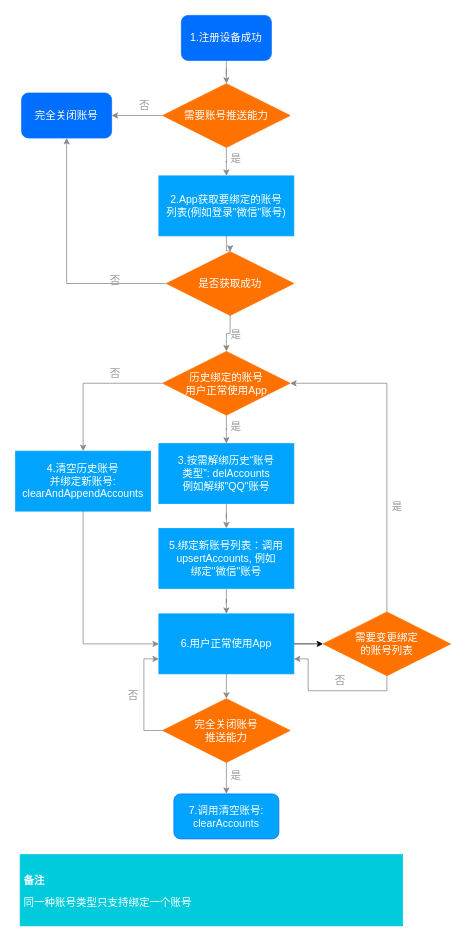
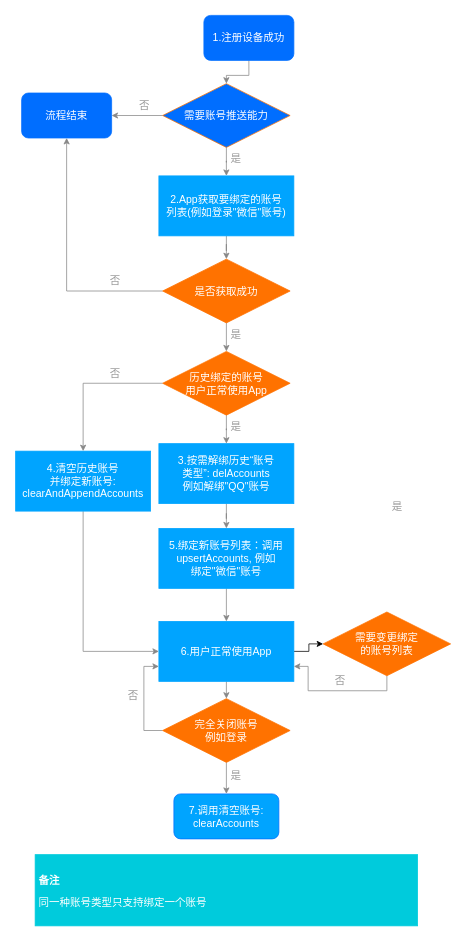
node "1.注册设备成功": moved (226, 38) -> (249, 38)
node "完全关闭账号": label "完全关闭账号" -> "流程结束"
node "需要账号推送能力": fillcolor #ff7200 -> #006eff
node "是否获取成功": moved (230, 284) -> (226, 291)
edge "需要变更绑定 的账号列表" -> "历史绑定的账号 用户正常使用App": removed
node "6.用户正常使用App": moved (226, 644) -> (226, 651)
node "完全关闭账号 推送能力": label "完全关闭账号 推送能力" -> "完全关闭账号 例如登录"
node "备注同一种账号类型只支持绑定一个账号": moved (211, 890) -> (226, 890)
